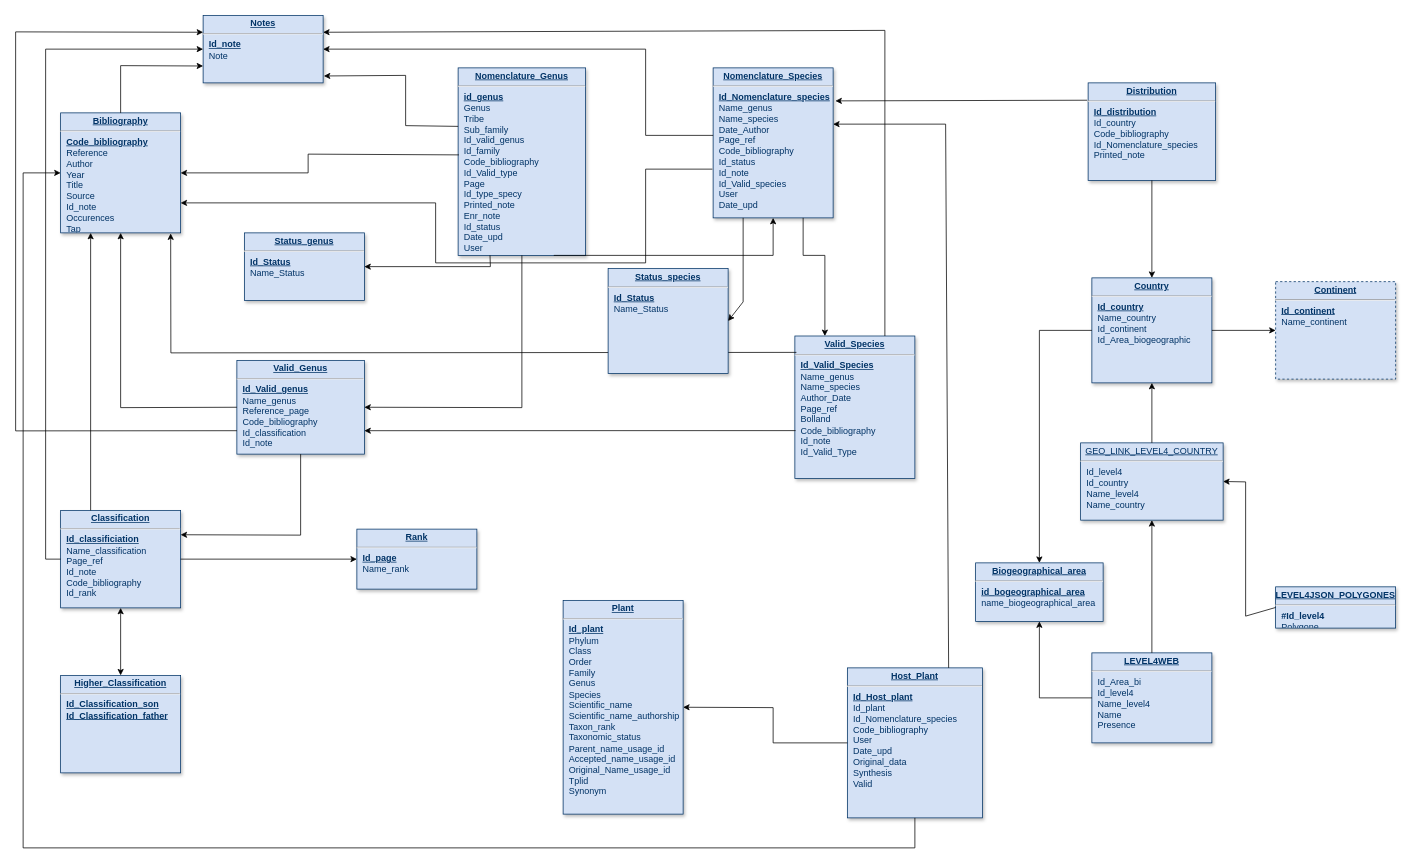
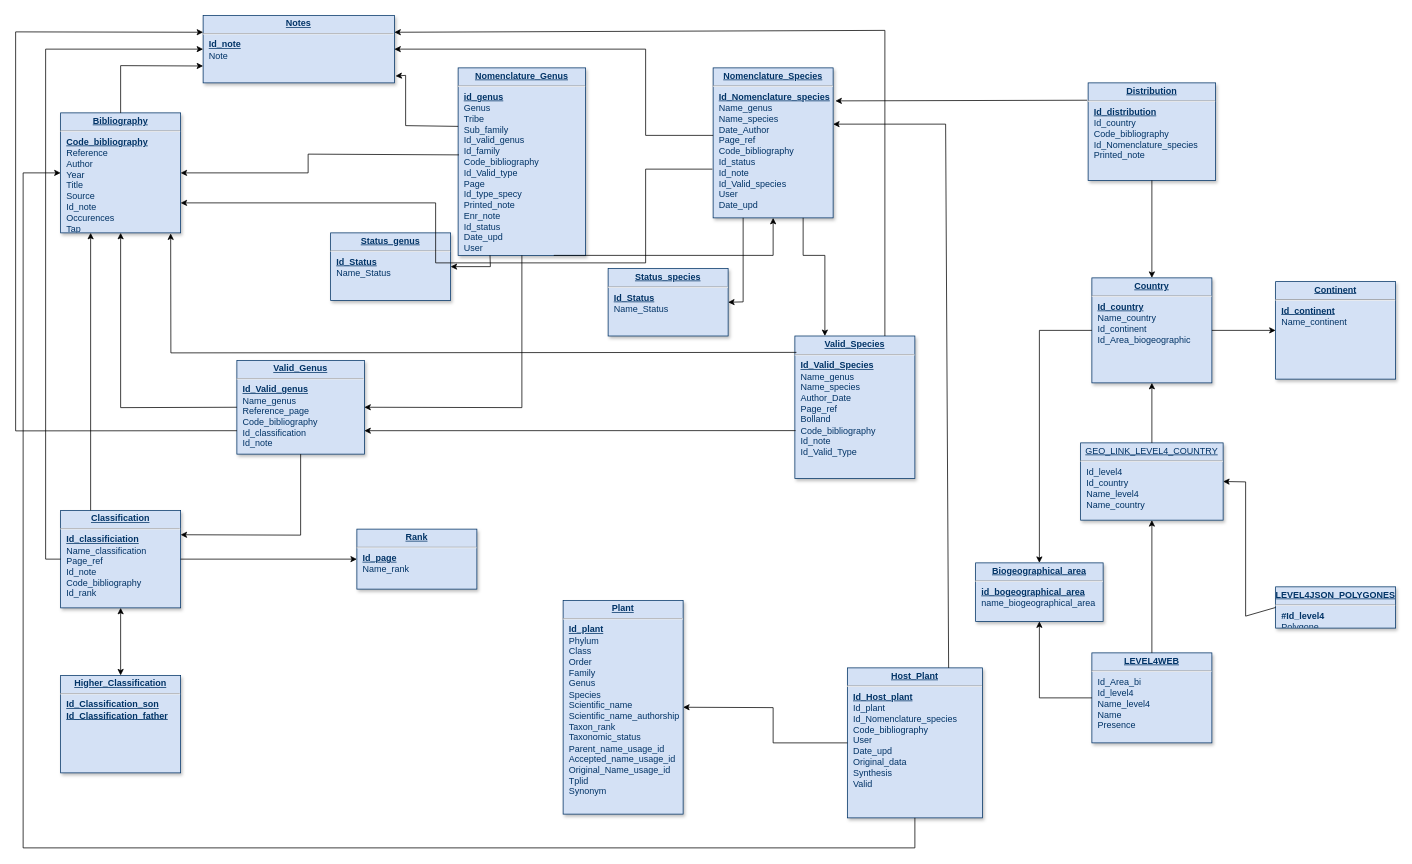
node "Notes Id_note Note": size 120x68 -> 191x68
node "Status_genus Id_Status Name_Status": moved (304, 267) -> (390, 267)
node "Status_species Id_Status Name_Status": size 120x105 -> 120x68
node "Continent Id_continent Name_continent": style dashed -> solid
